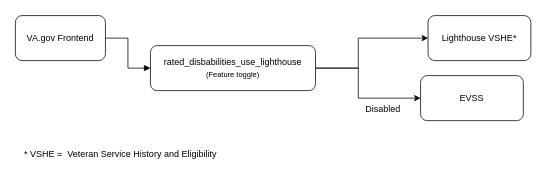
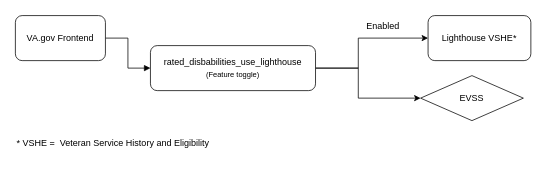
node "Enabled": added
node "EVSS": shape rounded rectangle -> diamond
node "Disabled": removed
node "* VSHE = Veteran Service History and Eligibility": moved (120, 154) -> (113, 143)
